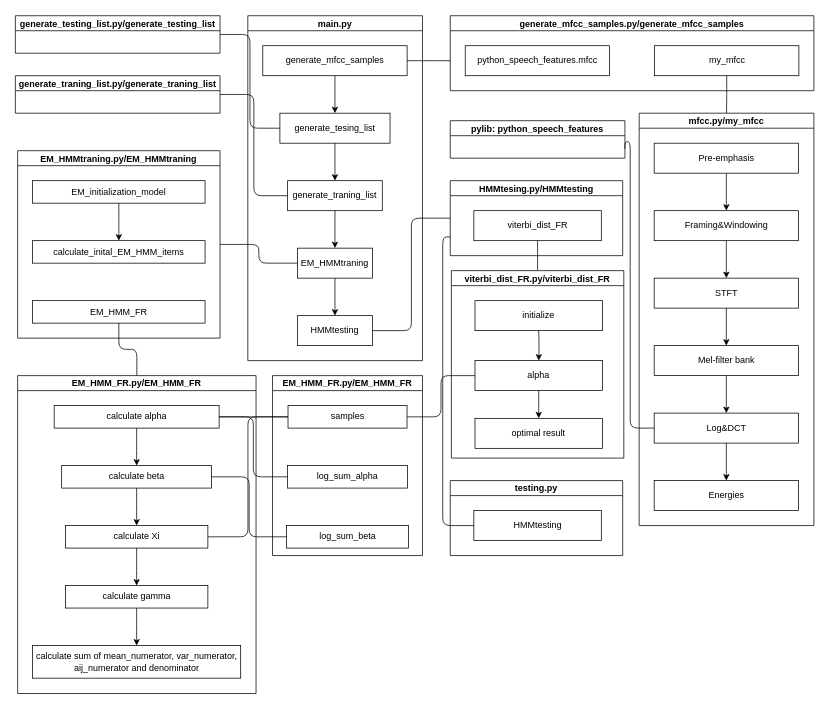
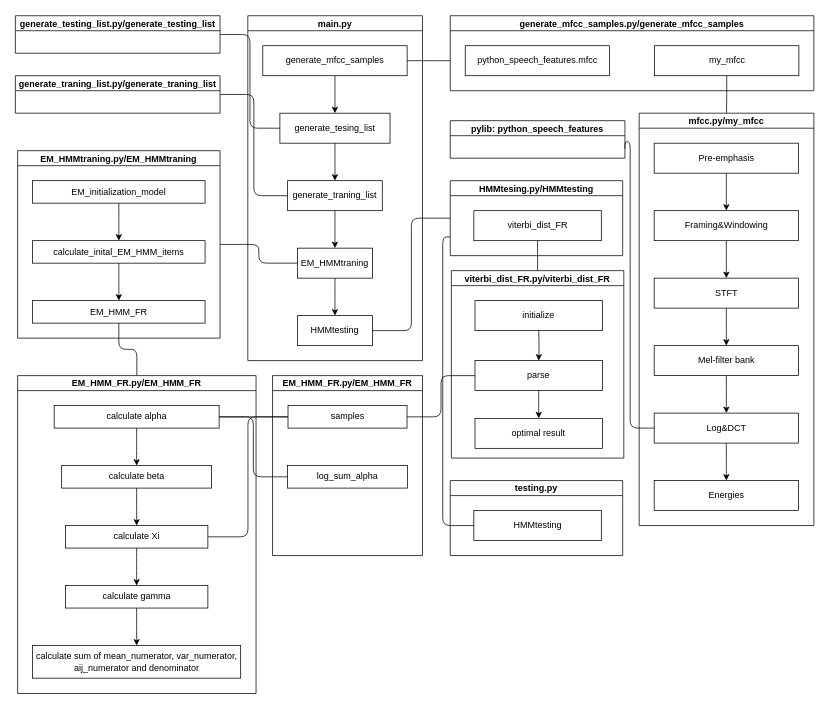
edge "calculate_inital_EM_HMM_items" -> "EM_HMM_FR": added
node "alpha": label "alpha" -> "parse"
edge "calculate beta" -- "log_sum_beta": removed
node "log_sum_beta": removed
